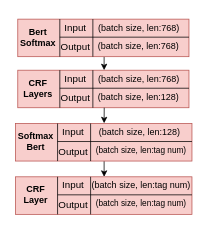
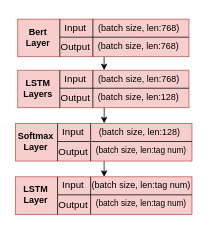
node "Bert Softmax": label "Bert Softmax" -> "Bert Layer"
node "CRF Layers": label "CRF Layers" -> "LSTM Layers"
node "Softmax Bert": label "Softmax Bert" -> "Softmax Layer"
node "CRF Layer": label "CRF Layer" -> "LSTM Layer"
